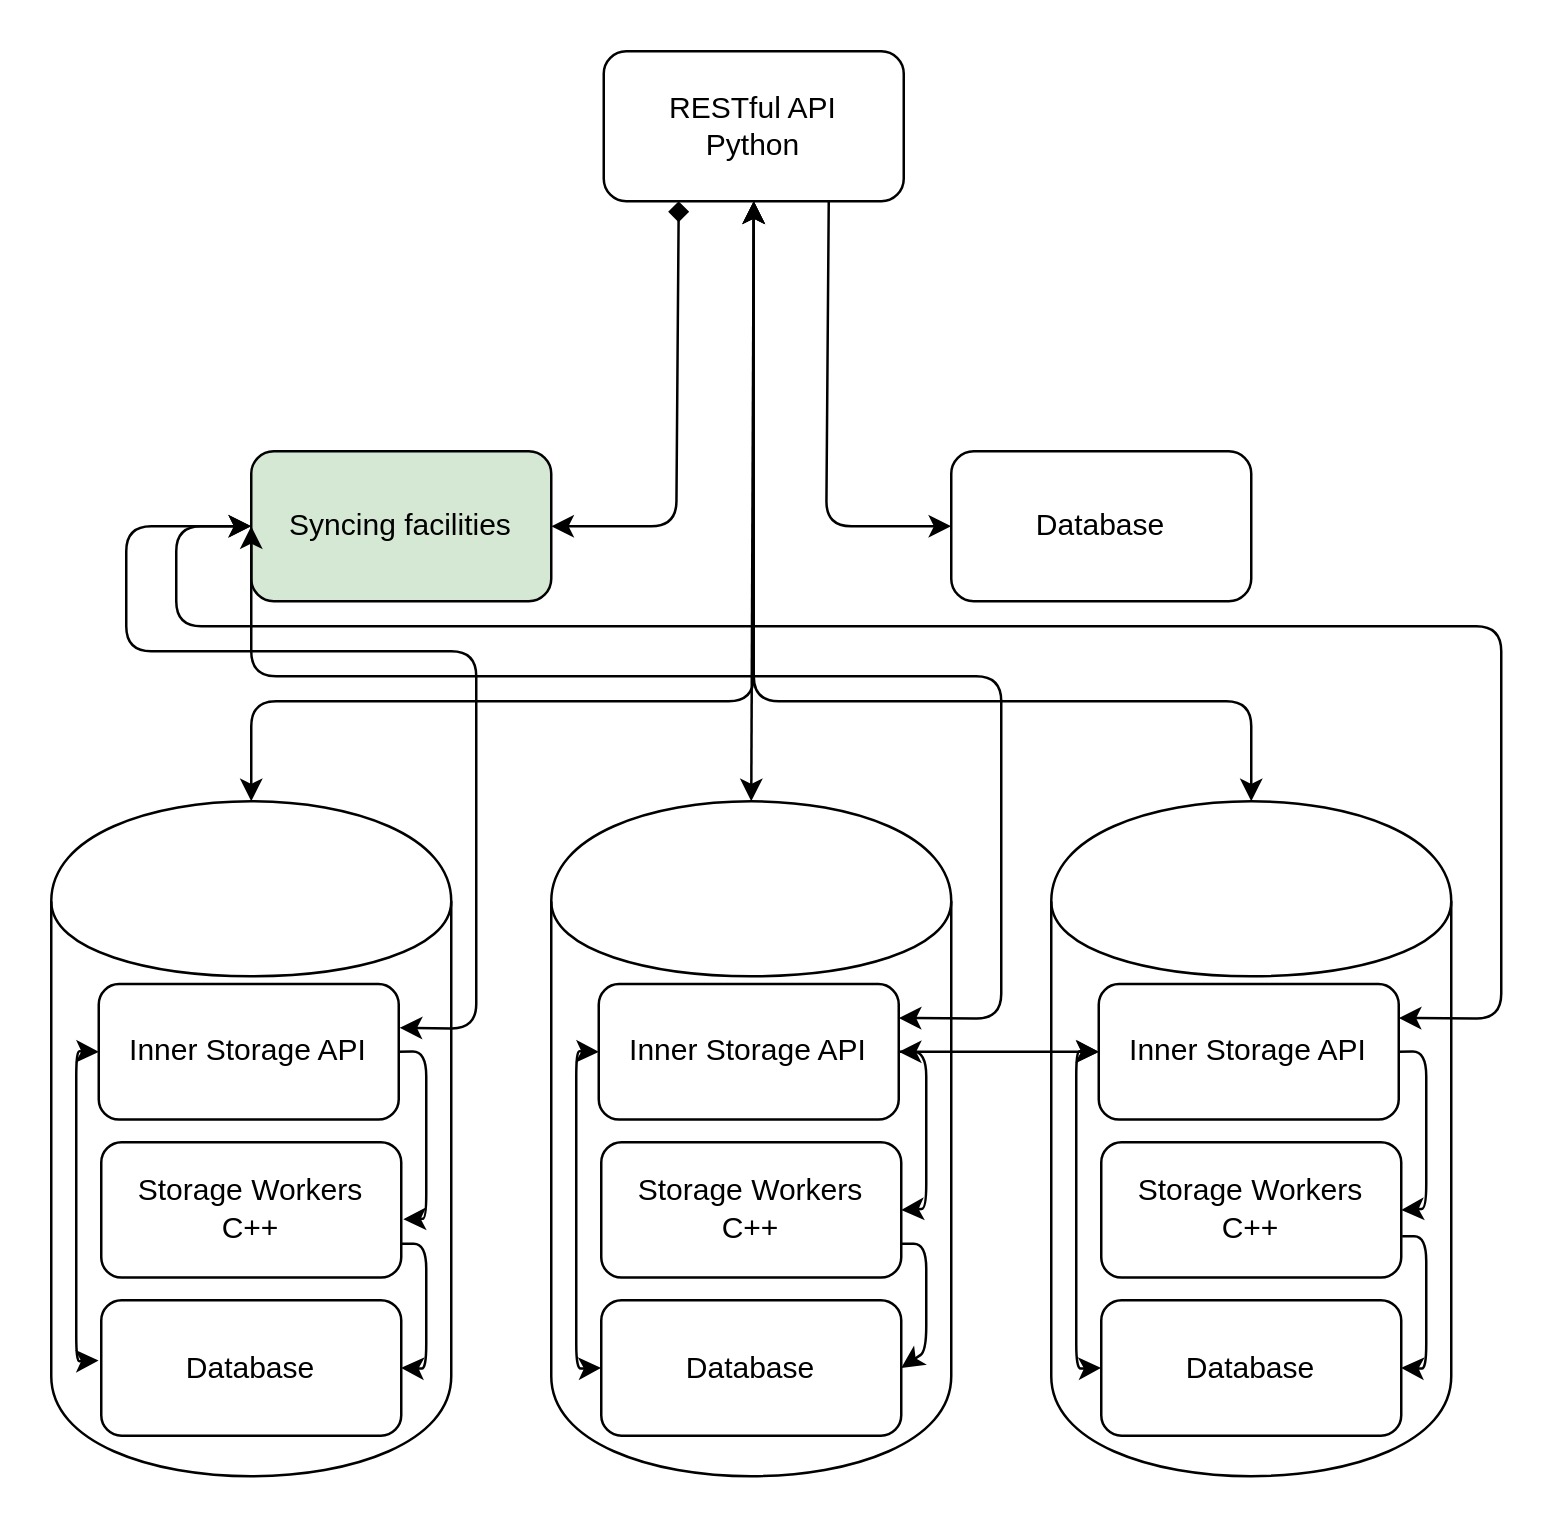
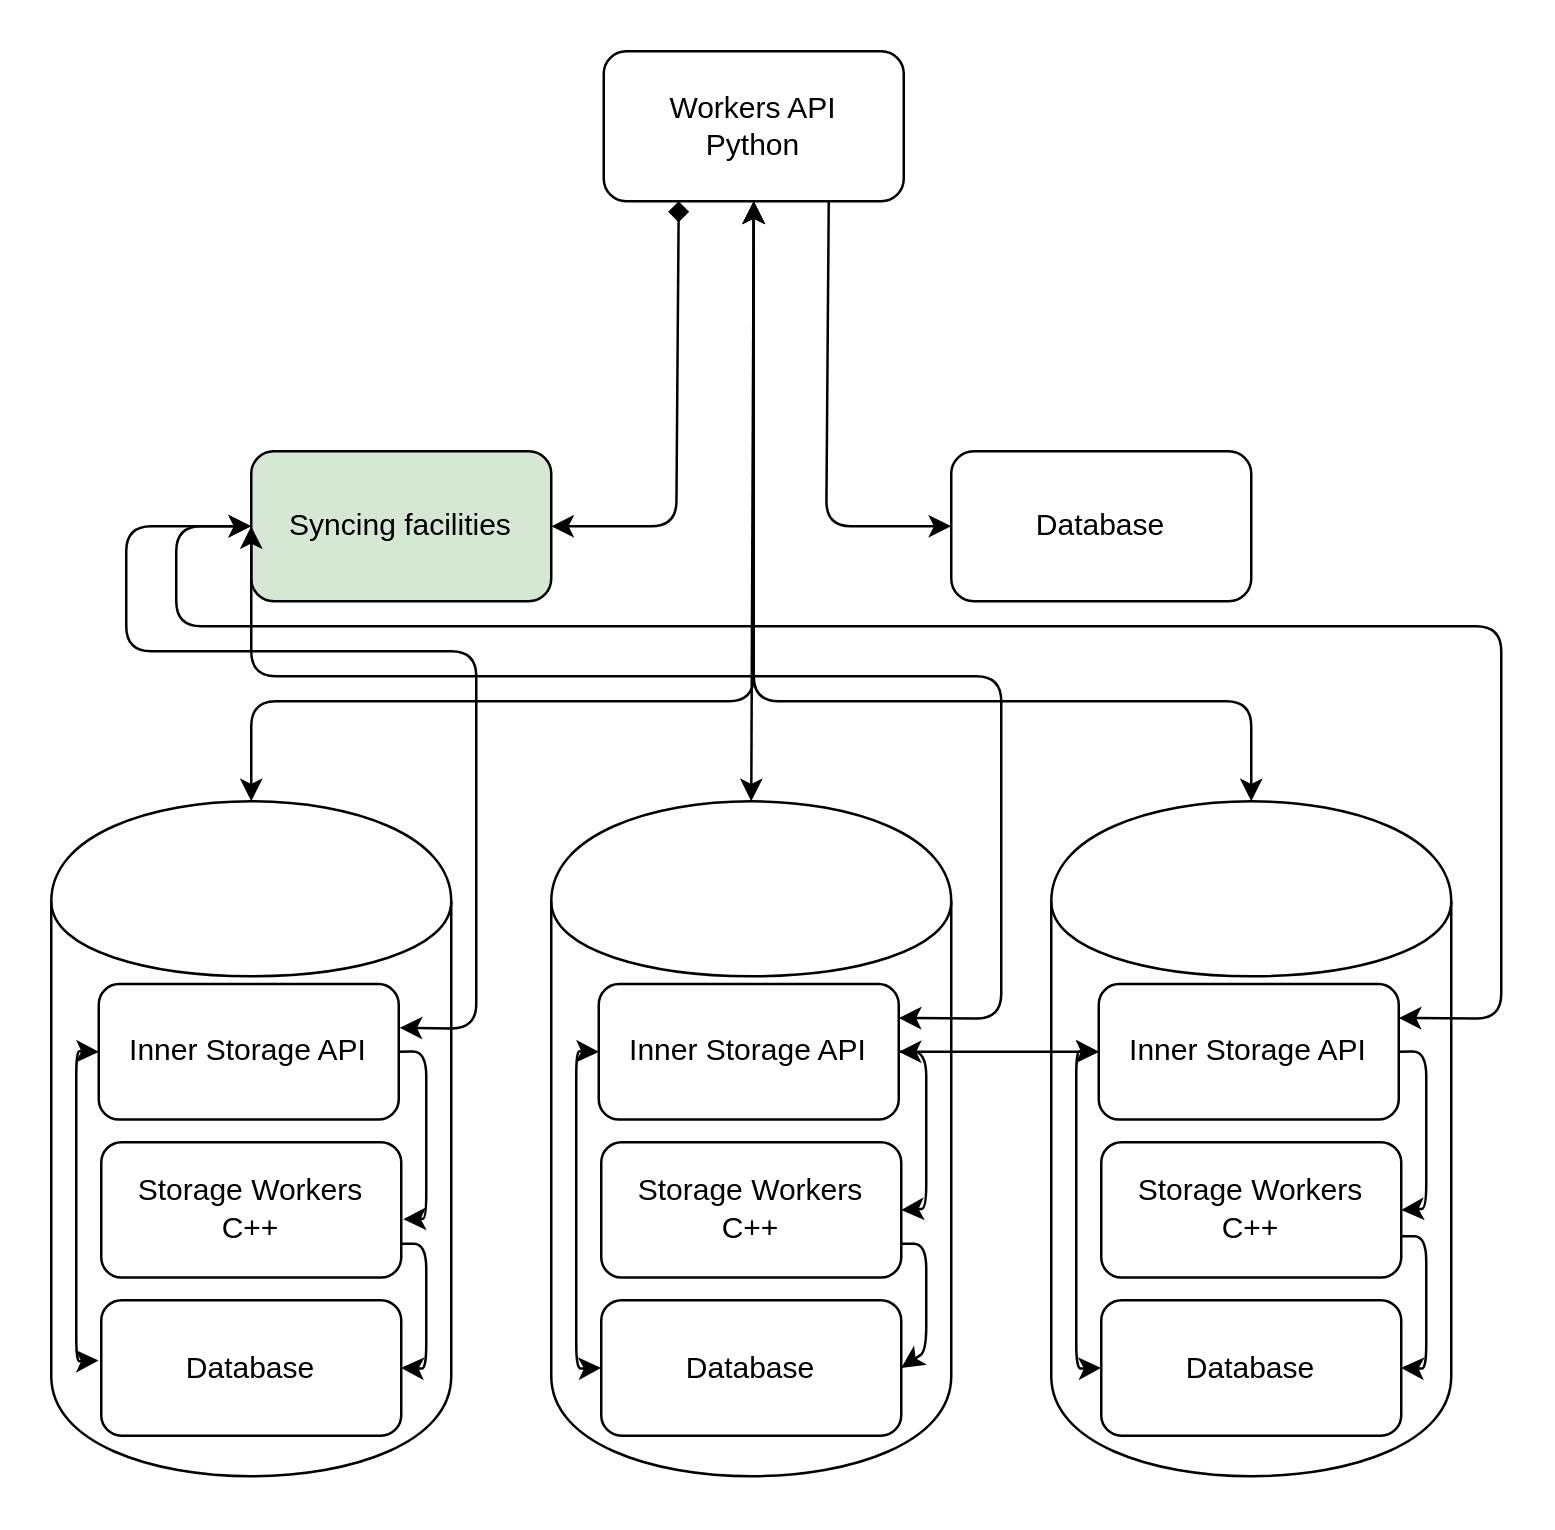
node "RESTful API Python": label "RESTful API Python" -> "Workers API Python"
